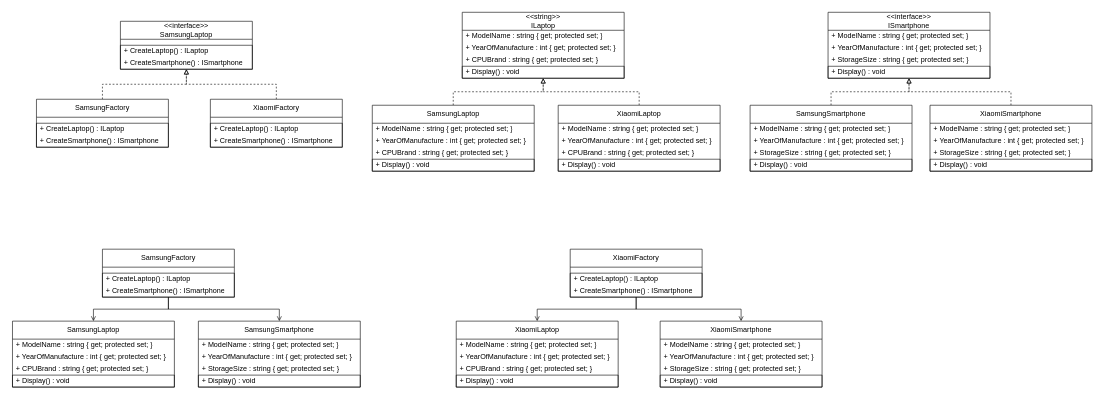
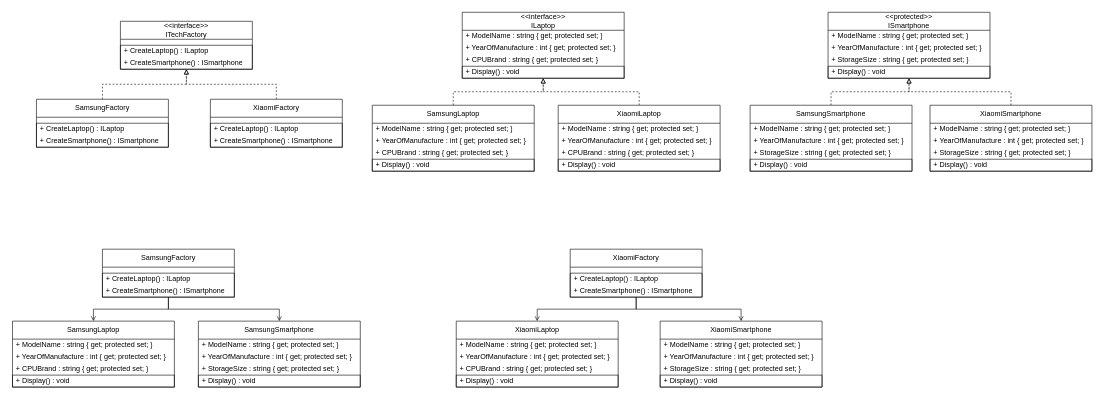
node "<<string>> ILaptop": label "<<string>> ILaptop" -> "<<interface>> ILaptop"
node "<<interface>> ISmartphone": label "<<interface>> ISmartphone" -> "<<protected>> ISmartphone"
node "<<interface>> SamsungLaptop": label "<<interface>> SamsungLaptop" -> "<<interface>> ITechFactory"
